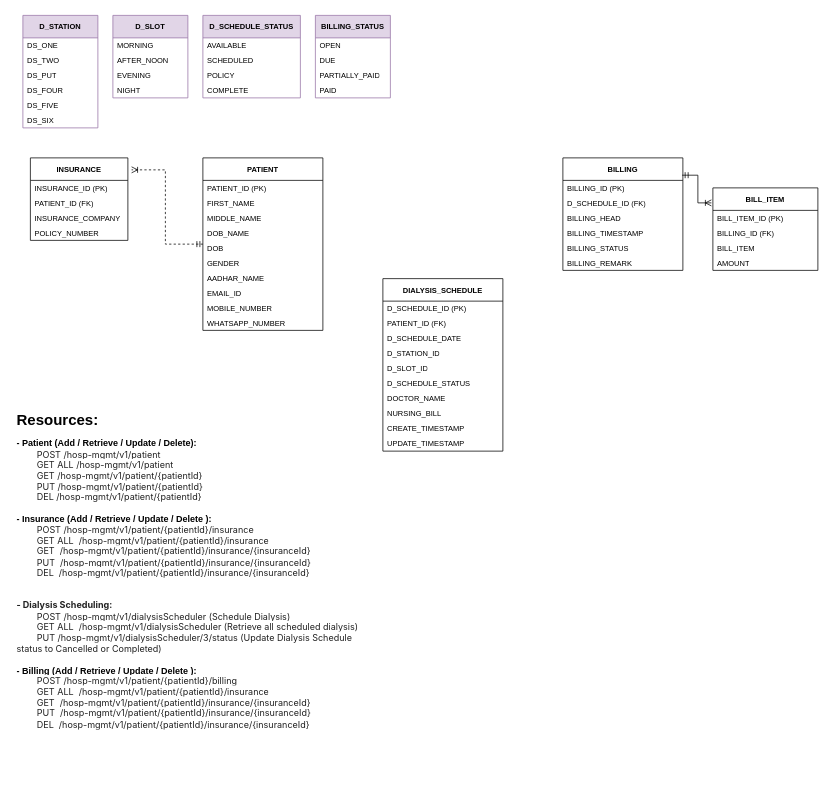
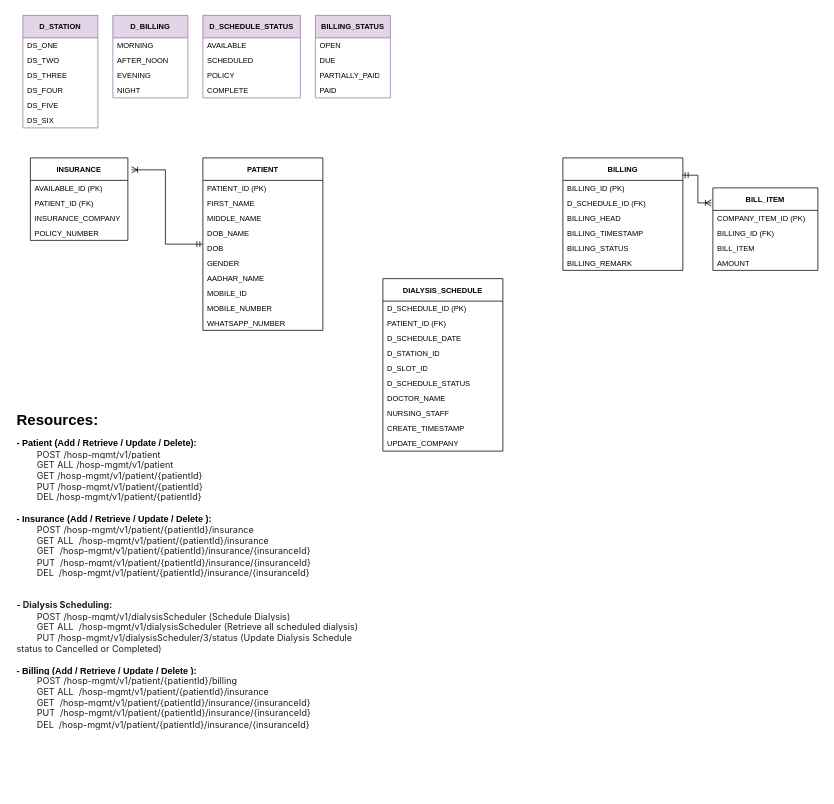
node "D_SLOT": label "D_SLOT" -> "D_BILLING"
node "DS_PUT": label "DS_PUT" -> "DS_THREE"
node "INSURANCE_ID (PK)": label "INSURANCE_ID (PK)" -> "AVAILABLE_ID (PK)"
edge "INSURANCE" -- "PATIENT": style dashed -> solid
node "BILL_ITEM_ID (PK)": label "BILL_ITEM_ID (PK)" -> "COMPANY_ITEM_ID (PK)"
node "EMAIL_ID": label "EMAIL_ID" -> "MOBILE_ID"
node "NURSING_BILL": label "NURSING_BILL" -> "NURSING_STAFF"
node "UPDATE_TIMESTAMP": label "UPDATE_TIMESTAMP" -> "UPDATE_COMPANY"
